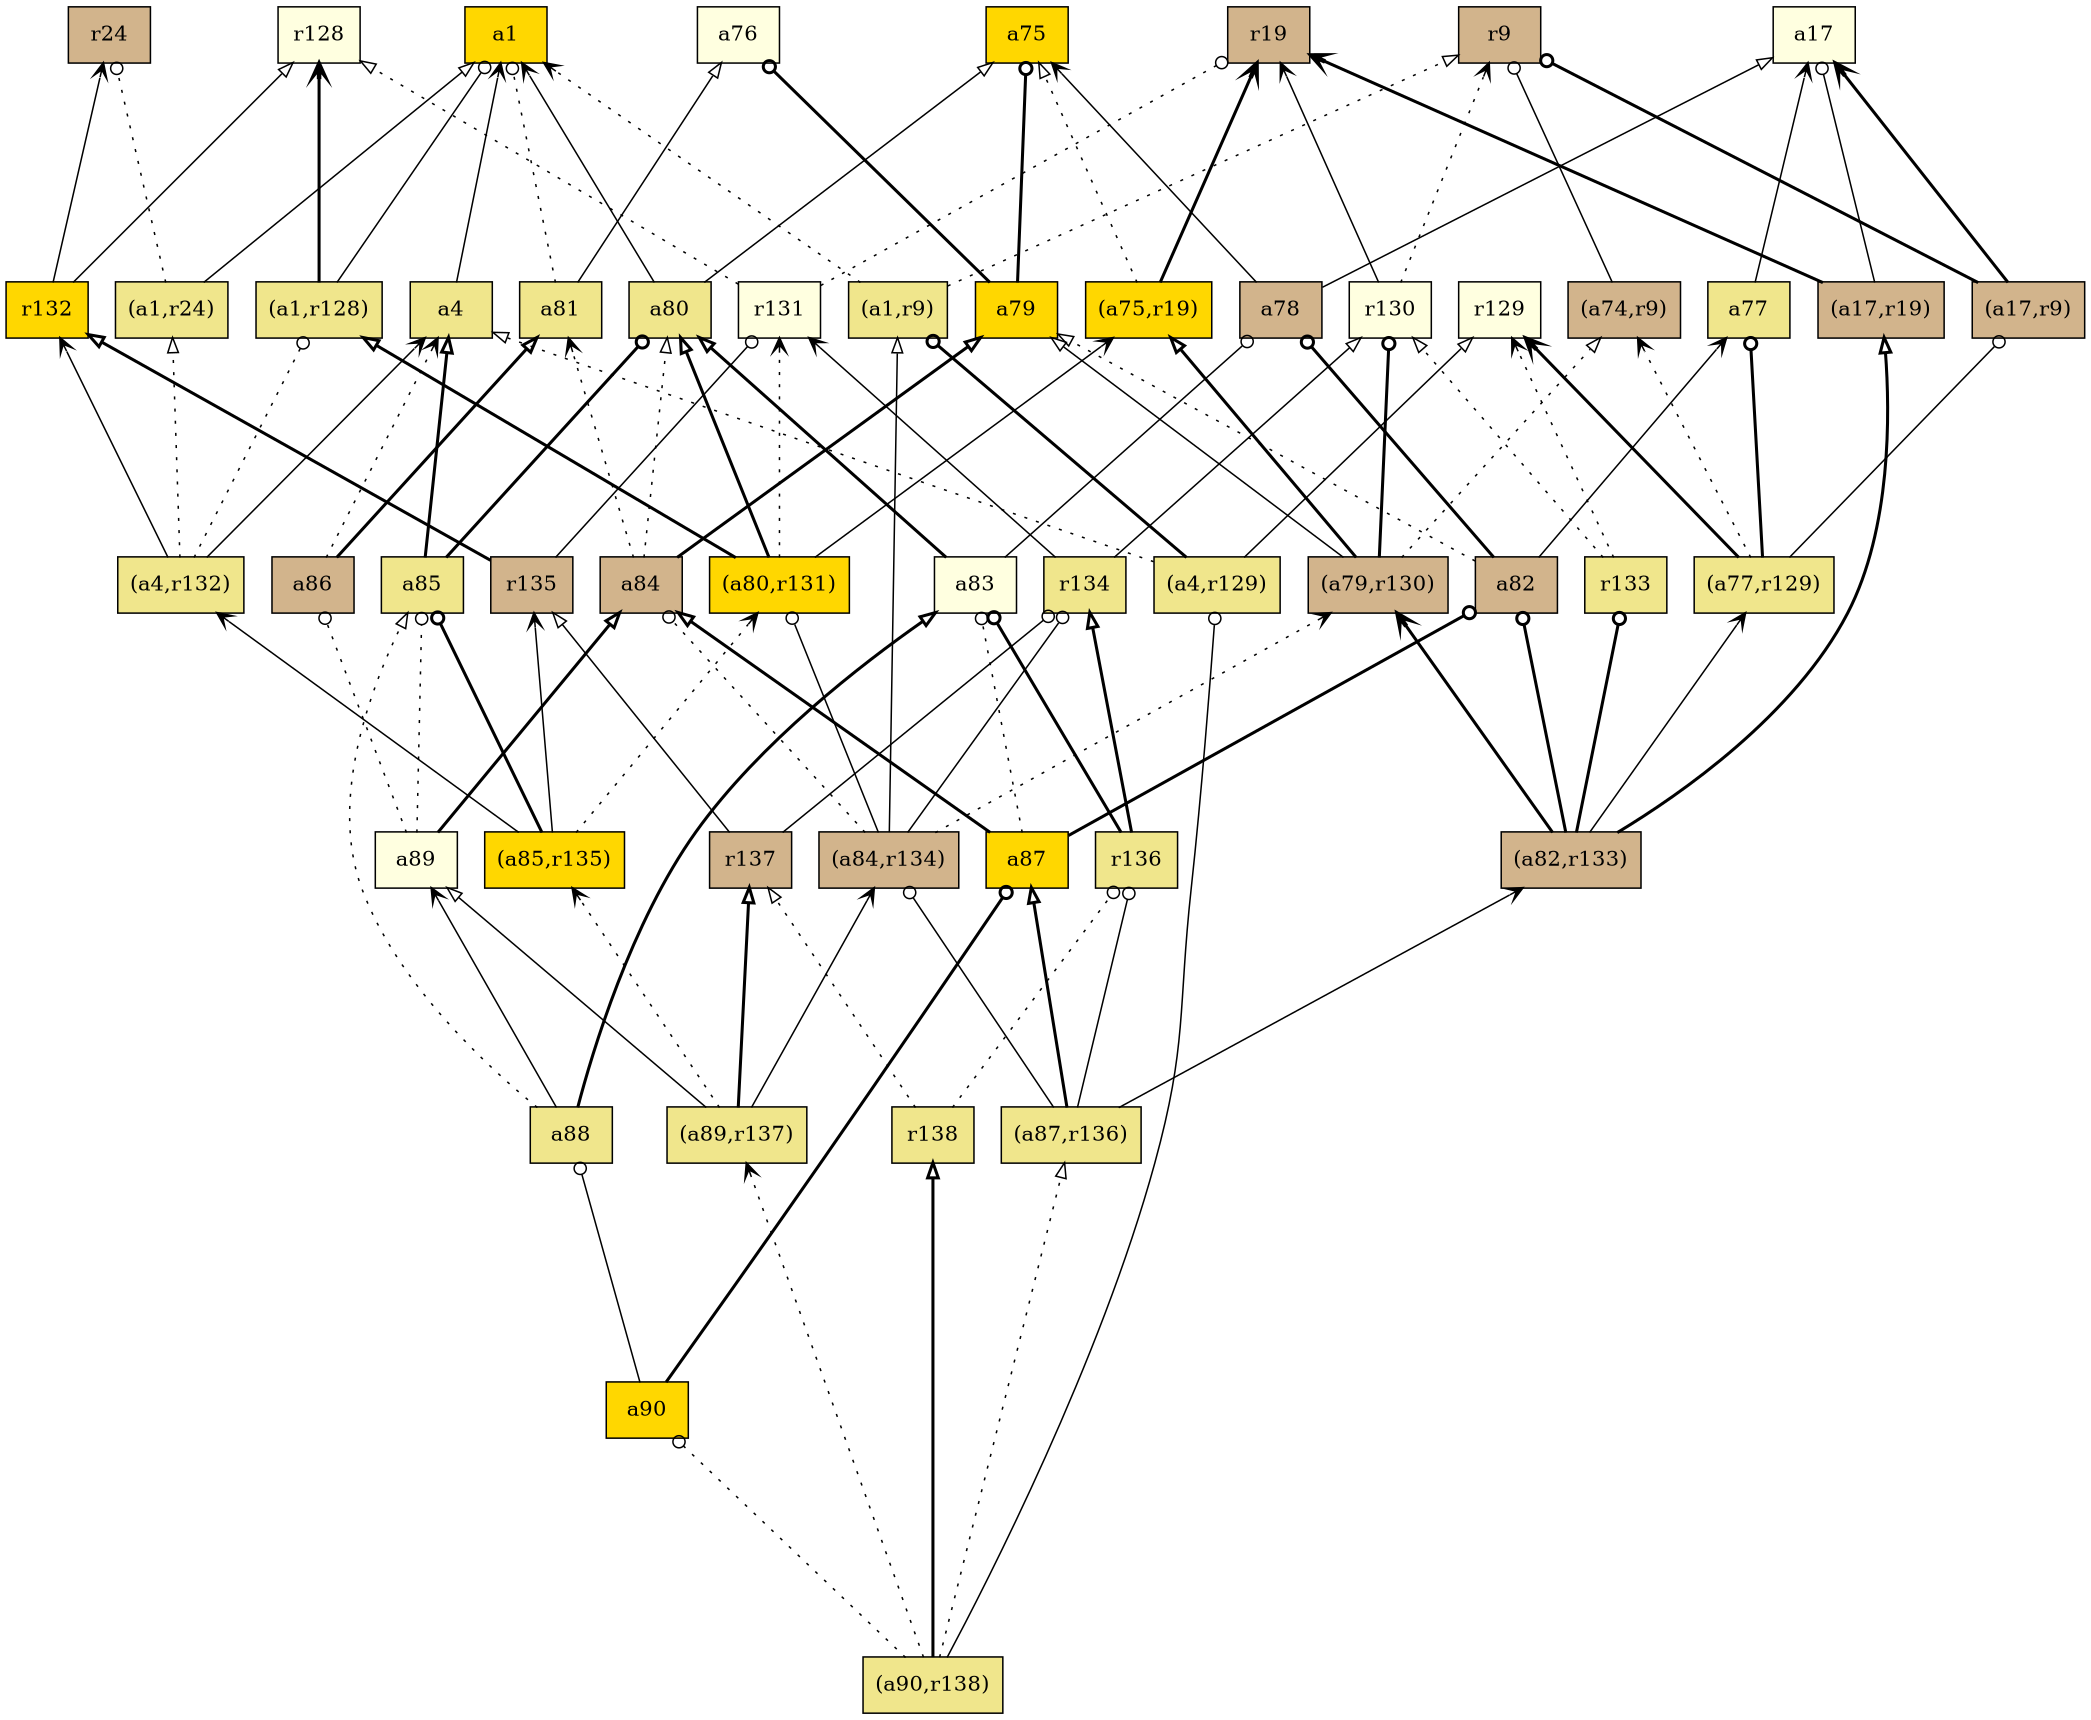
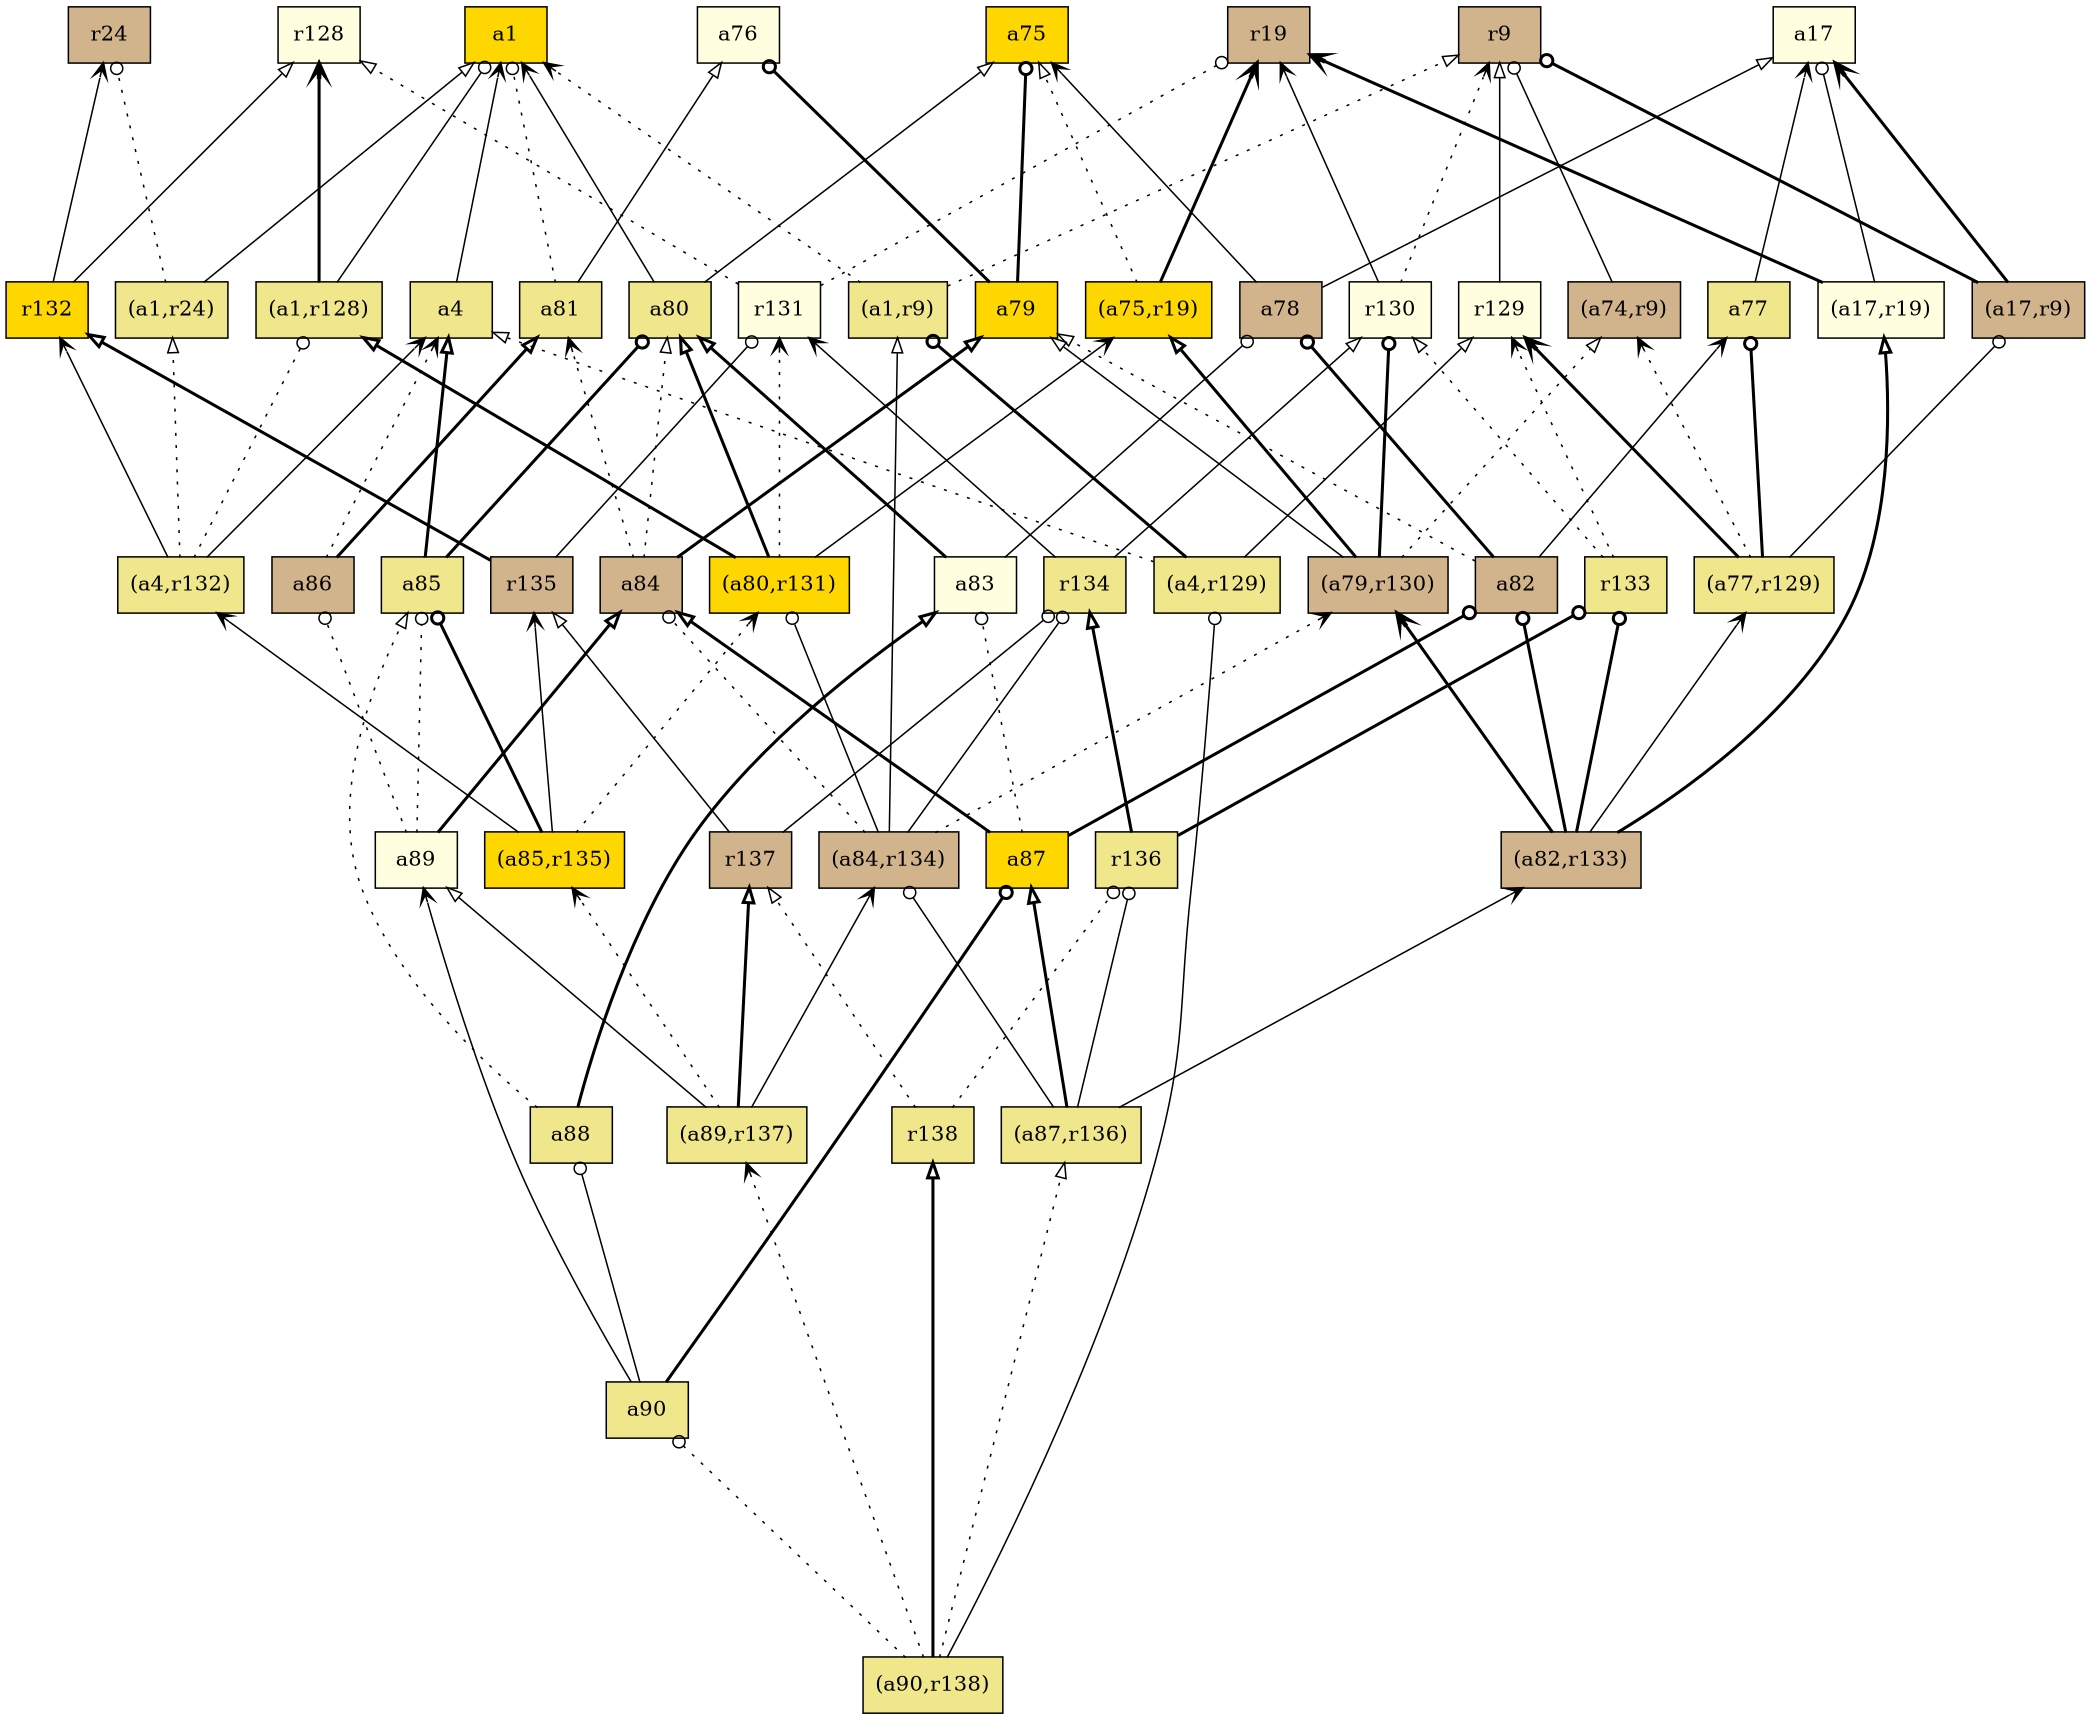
edge "r129" -> "r9": added
node "(a17,r19)": fillcolor tan -> lightyellow
edge "r136" -> "a83": now "r136" -> "r133"
edge "a88" -> "a89": now "a90" -> "a89"
node "a90": fillcolor gold -> khaki
